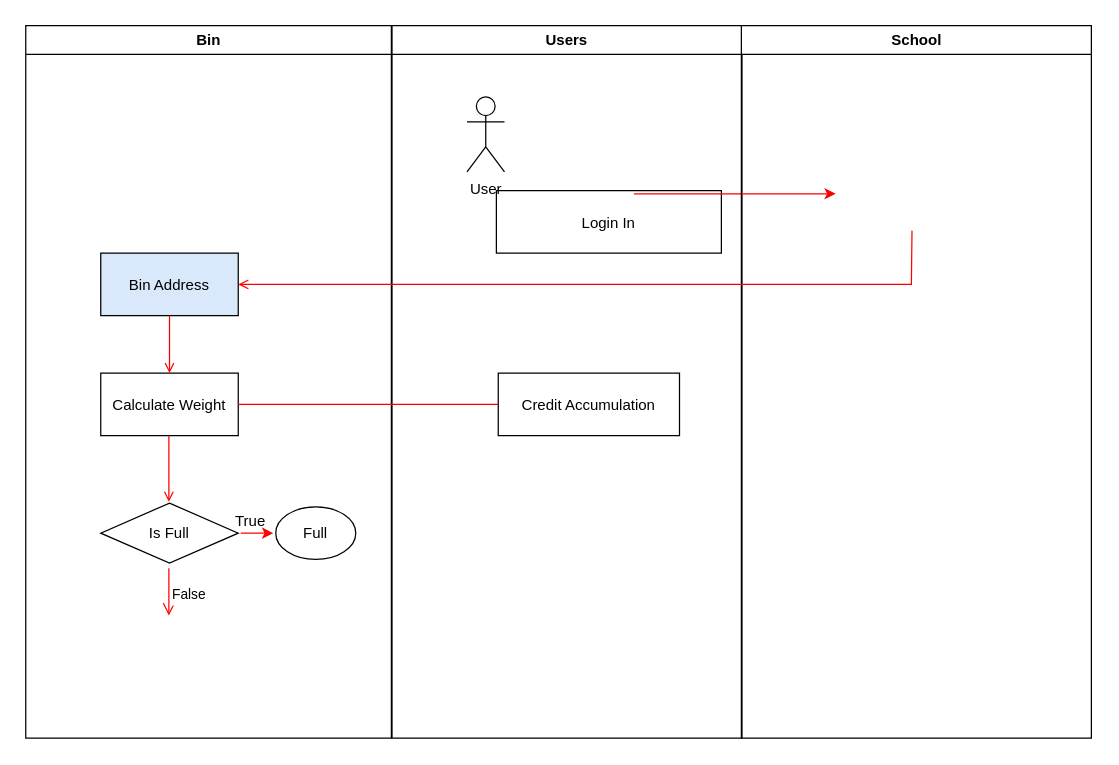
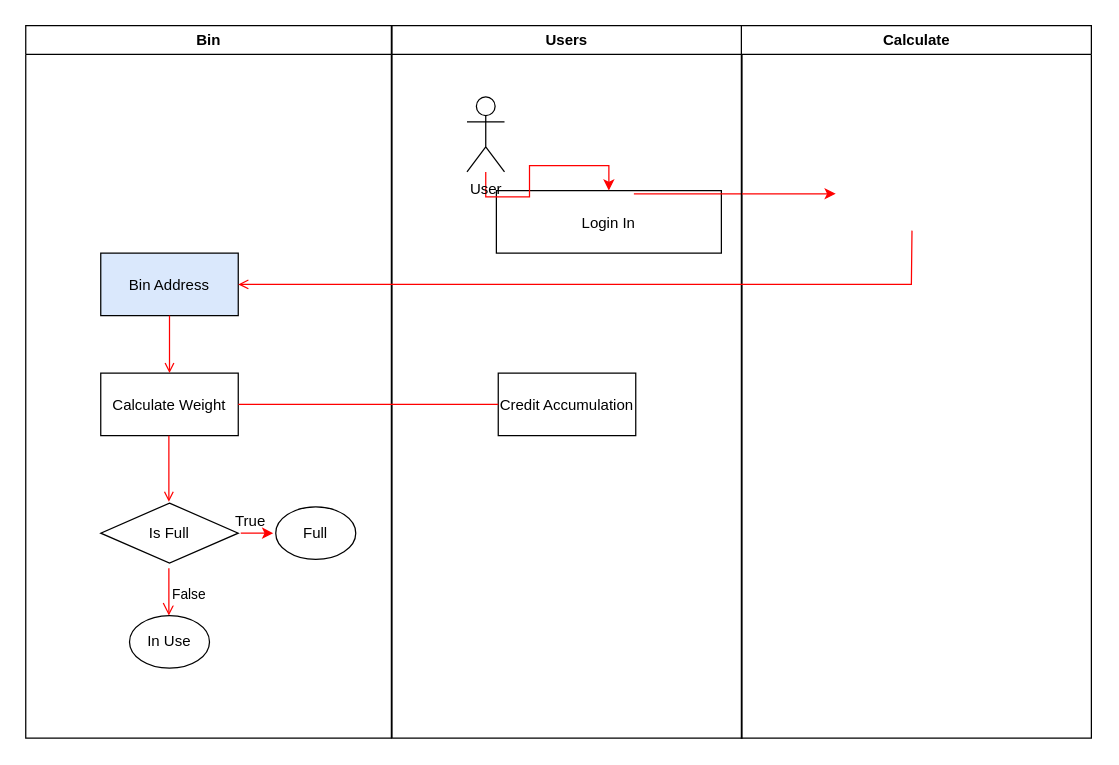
node "School": label "School" -> "Calculate"
edge "User" -> "Login In": added
node "Credit Accumulation": size 181x63 -> 138x63
node "In Use": added
